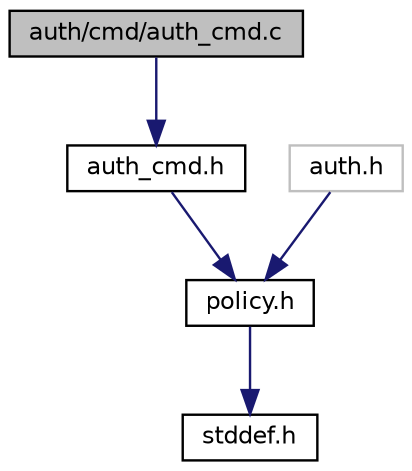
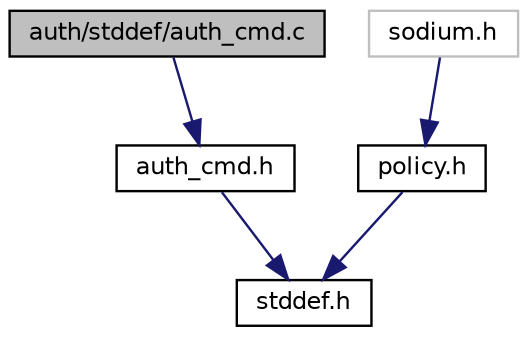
node "auth/cmd/auth_cmd.c": label "auth/cmd/auth_cmd.c" -> "auth/stddef/auth_cmd.c"
node "auth.h": label "auth.h" -> "sodium.h"
edge "auth_cmd.h" -> "policy.h": now "auth_cmd.h" -> "stddef.h"
